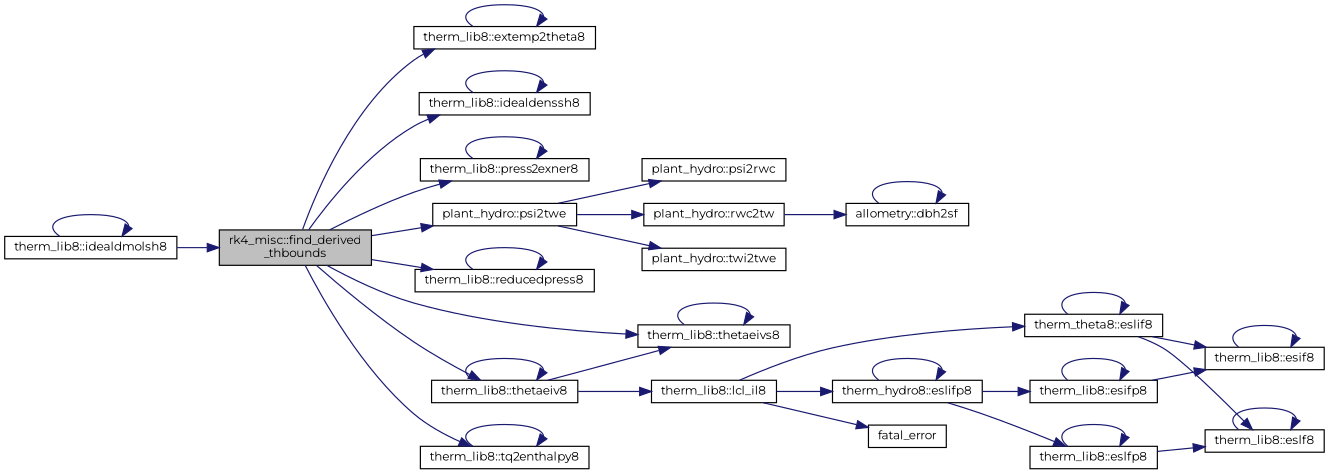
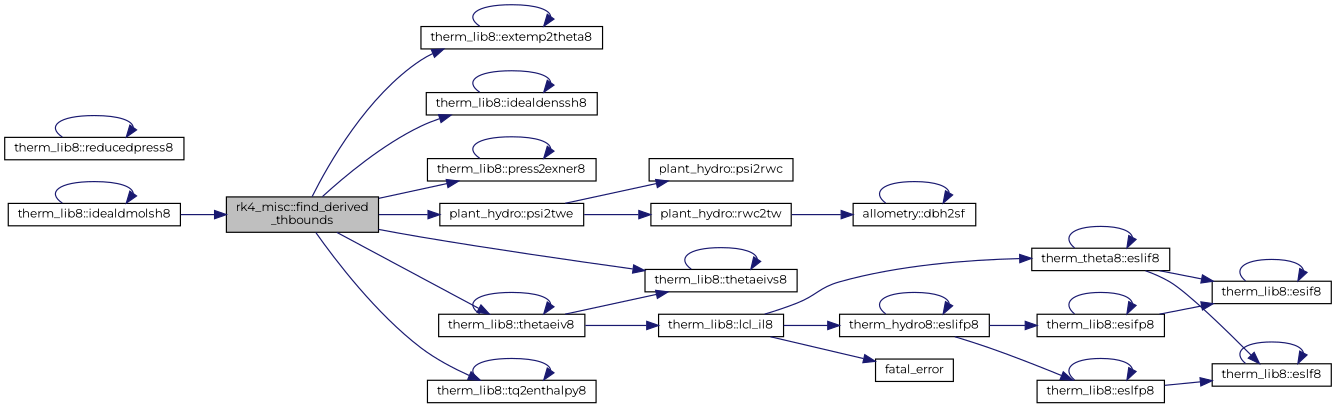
node "plant_hydro::twi2twe": removed
edge "rk4_misc::find_derived _thbounds" -> "therm_lib8::reducedpress8": removed
